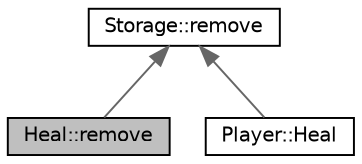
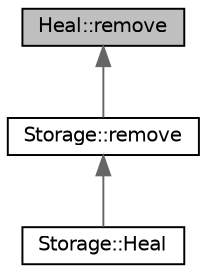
edge "Heal::remove" -> "Storage::remove": reversed
node "Player::Heal": label "Player::Heal" -> "Storage::Heal"
